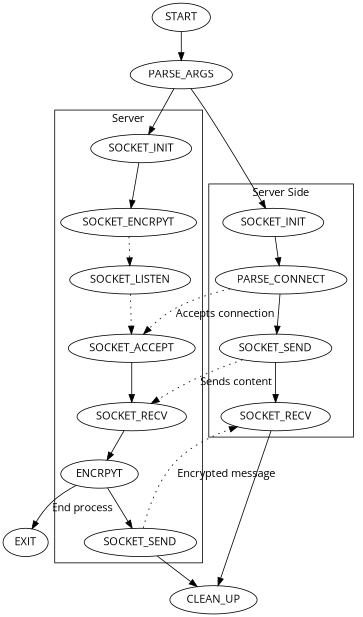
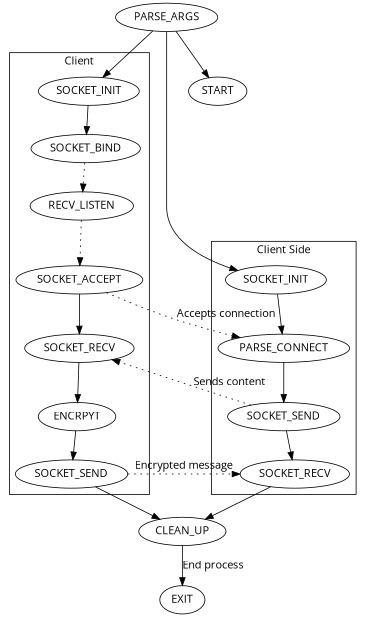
edge "START" -> "PARSE_ARGS": reversed
cluster "Server": label "Server" -> "Client"
cluster "Server Side": label "Server Side" -> "Client Side"
node "SOCKET_ENCRPYT": label "SOCKET_ENCRPYT" -> "SOCKET_BIND"
node "SOCKET_LISTEN": label "SOCKET_LISTEN" -> "RECV_LISTEN"
edge "PARSE_CONNECT" -> "SOCKET_ACCEPT": reversed
edge "ENCRPYT" -> "EXIT": now "CLEAN_UP" -> "EXIT"
